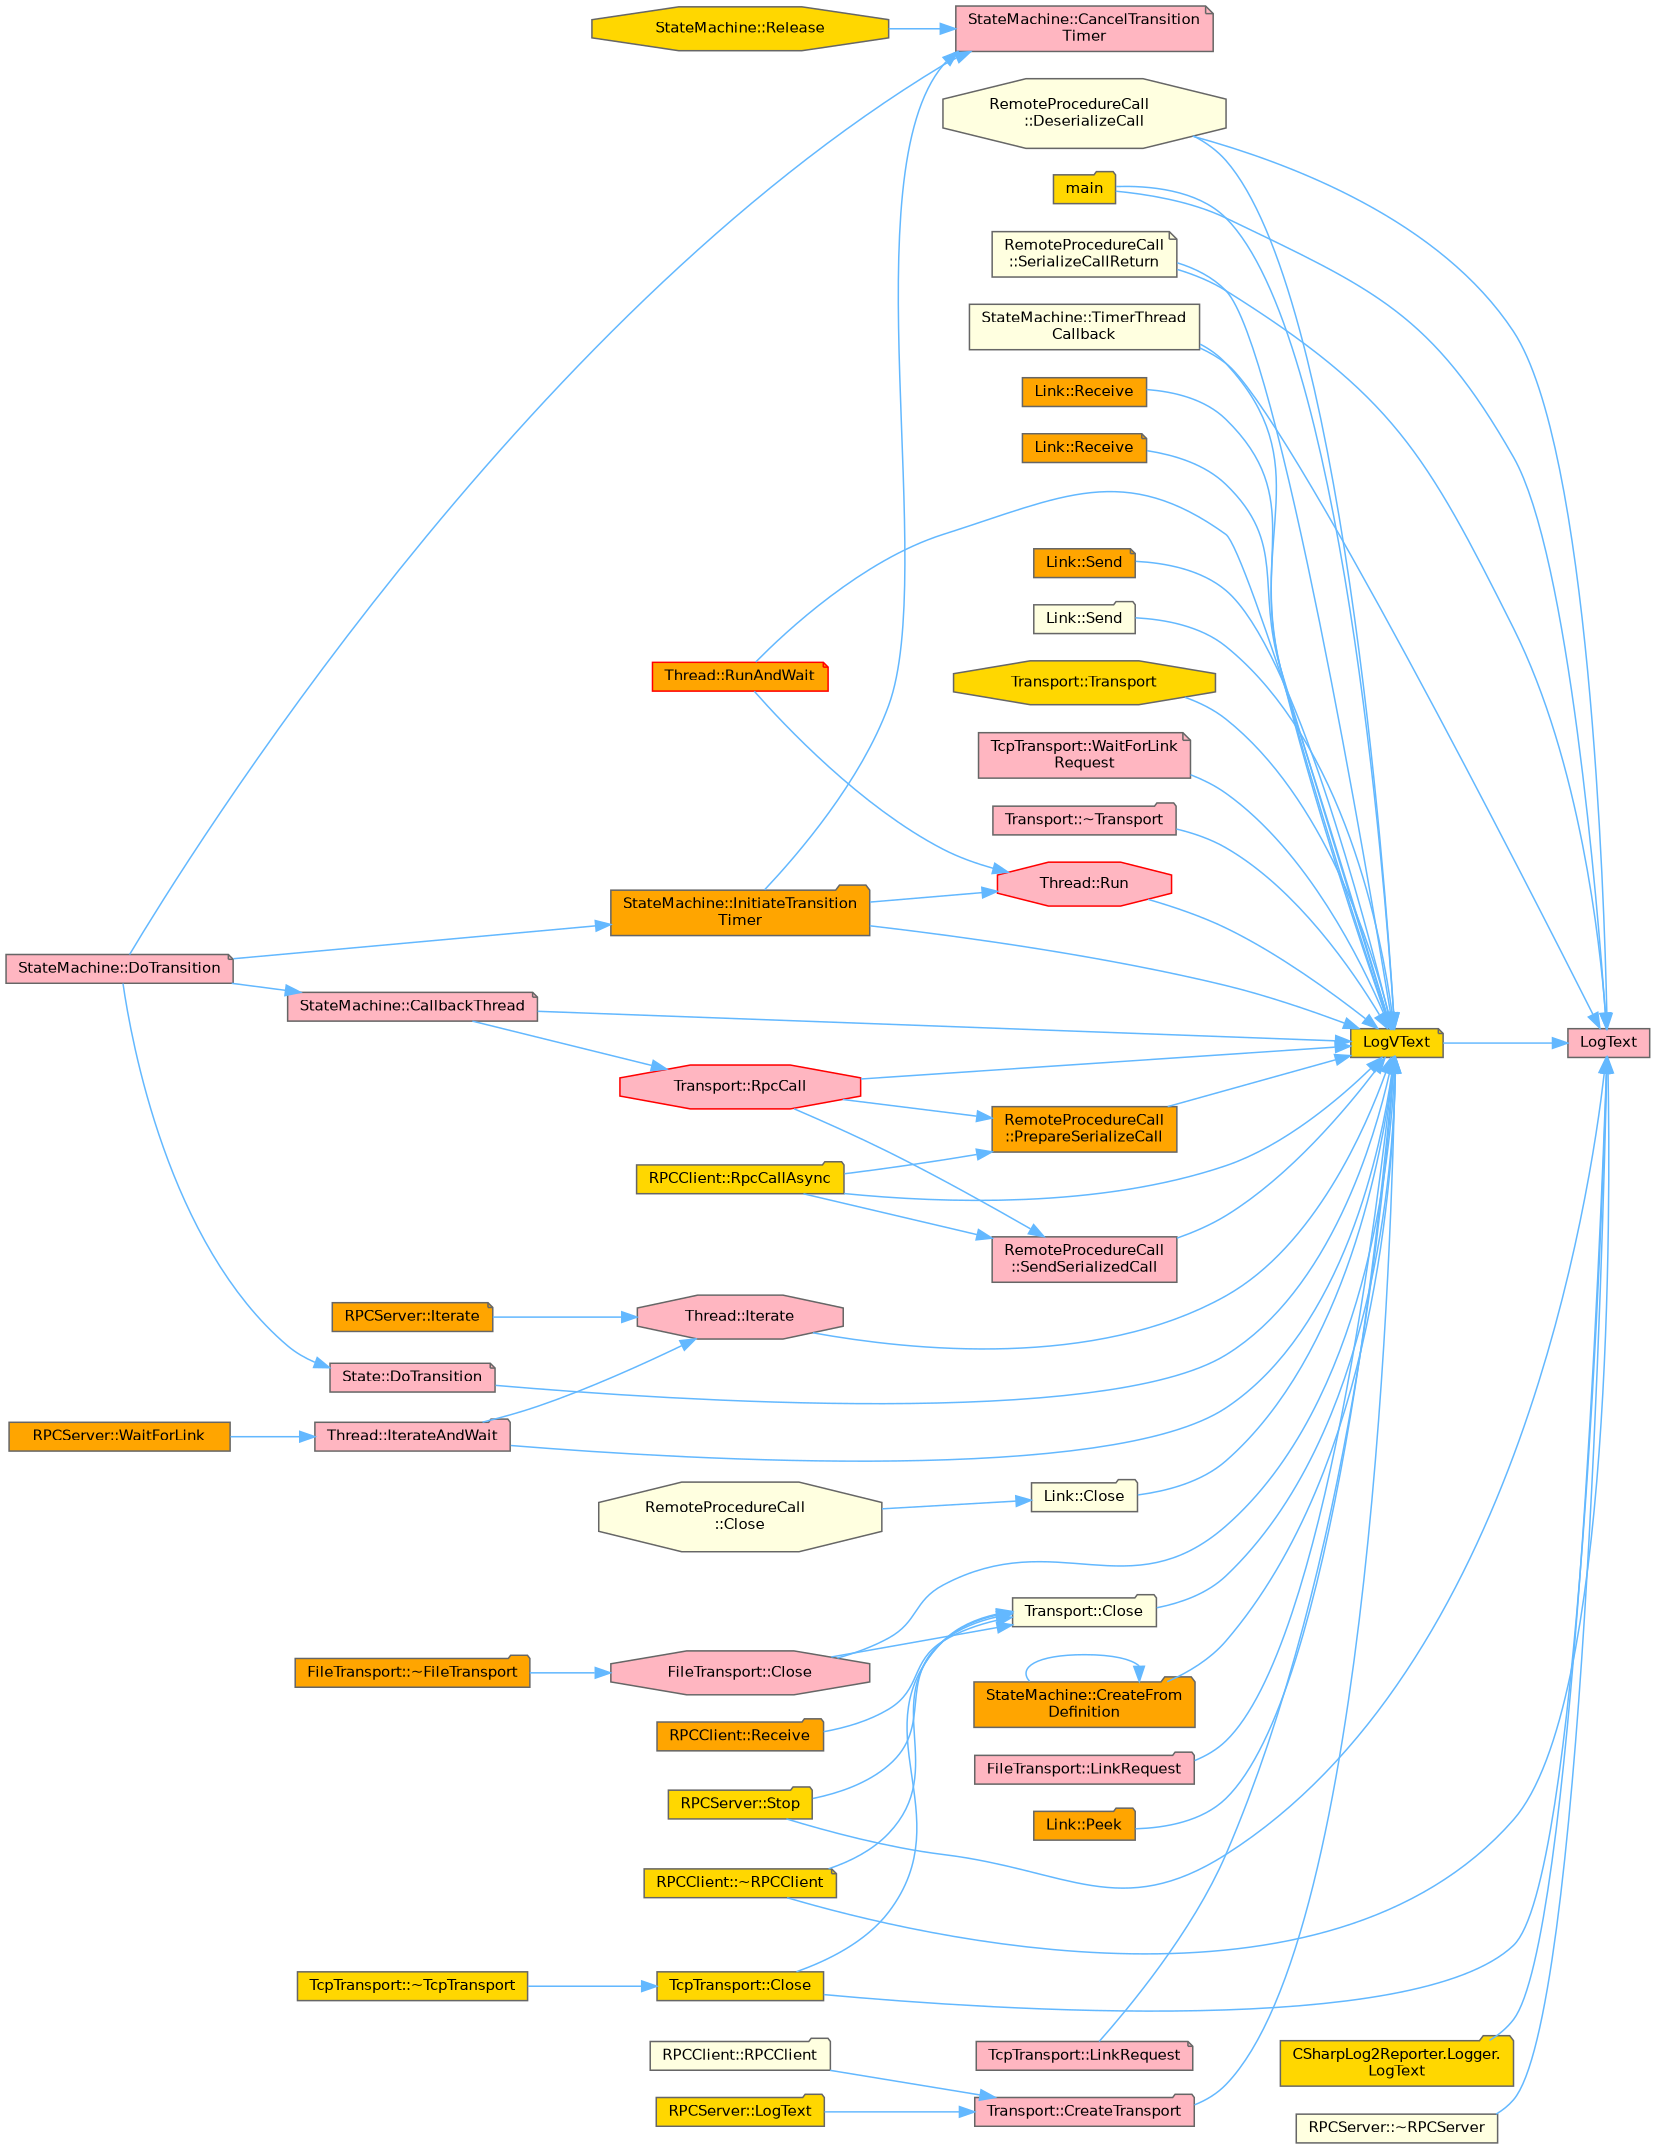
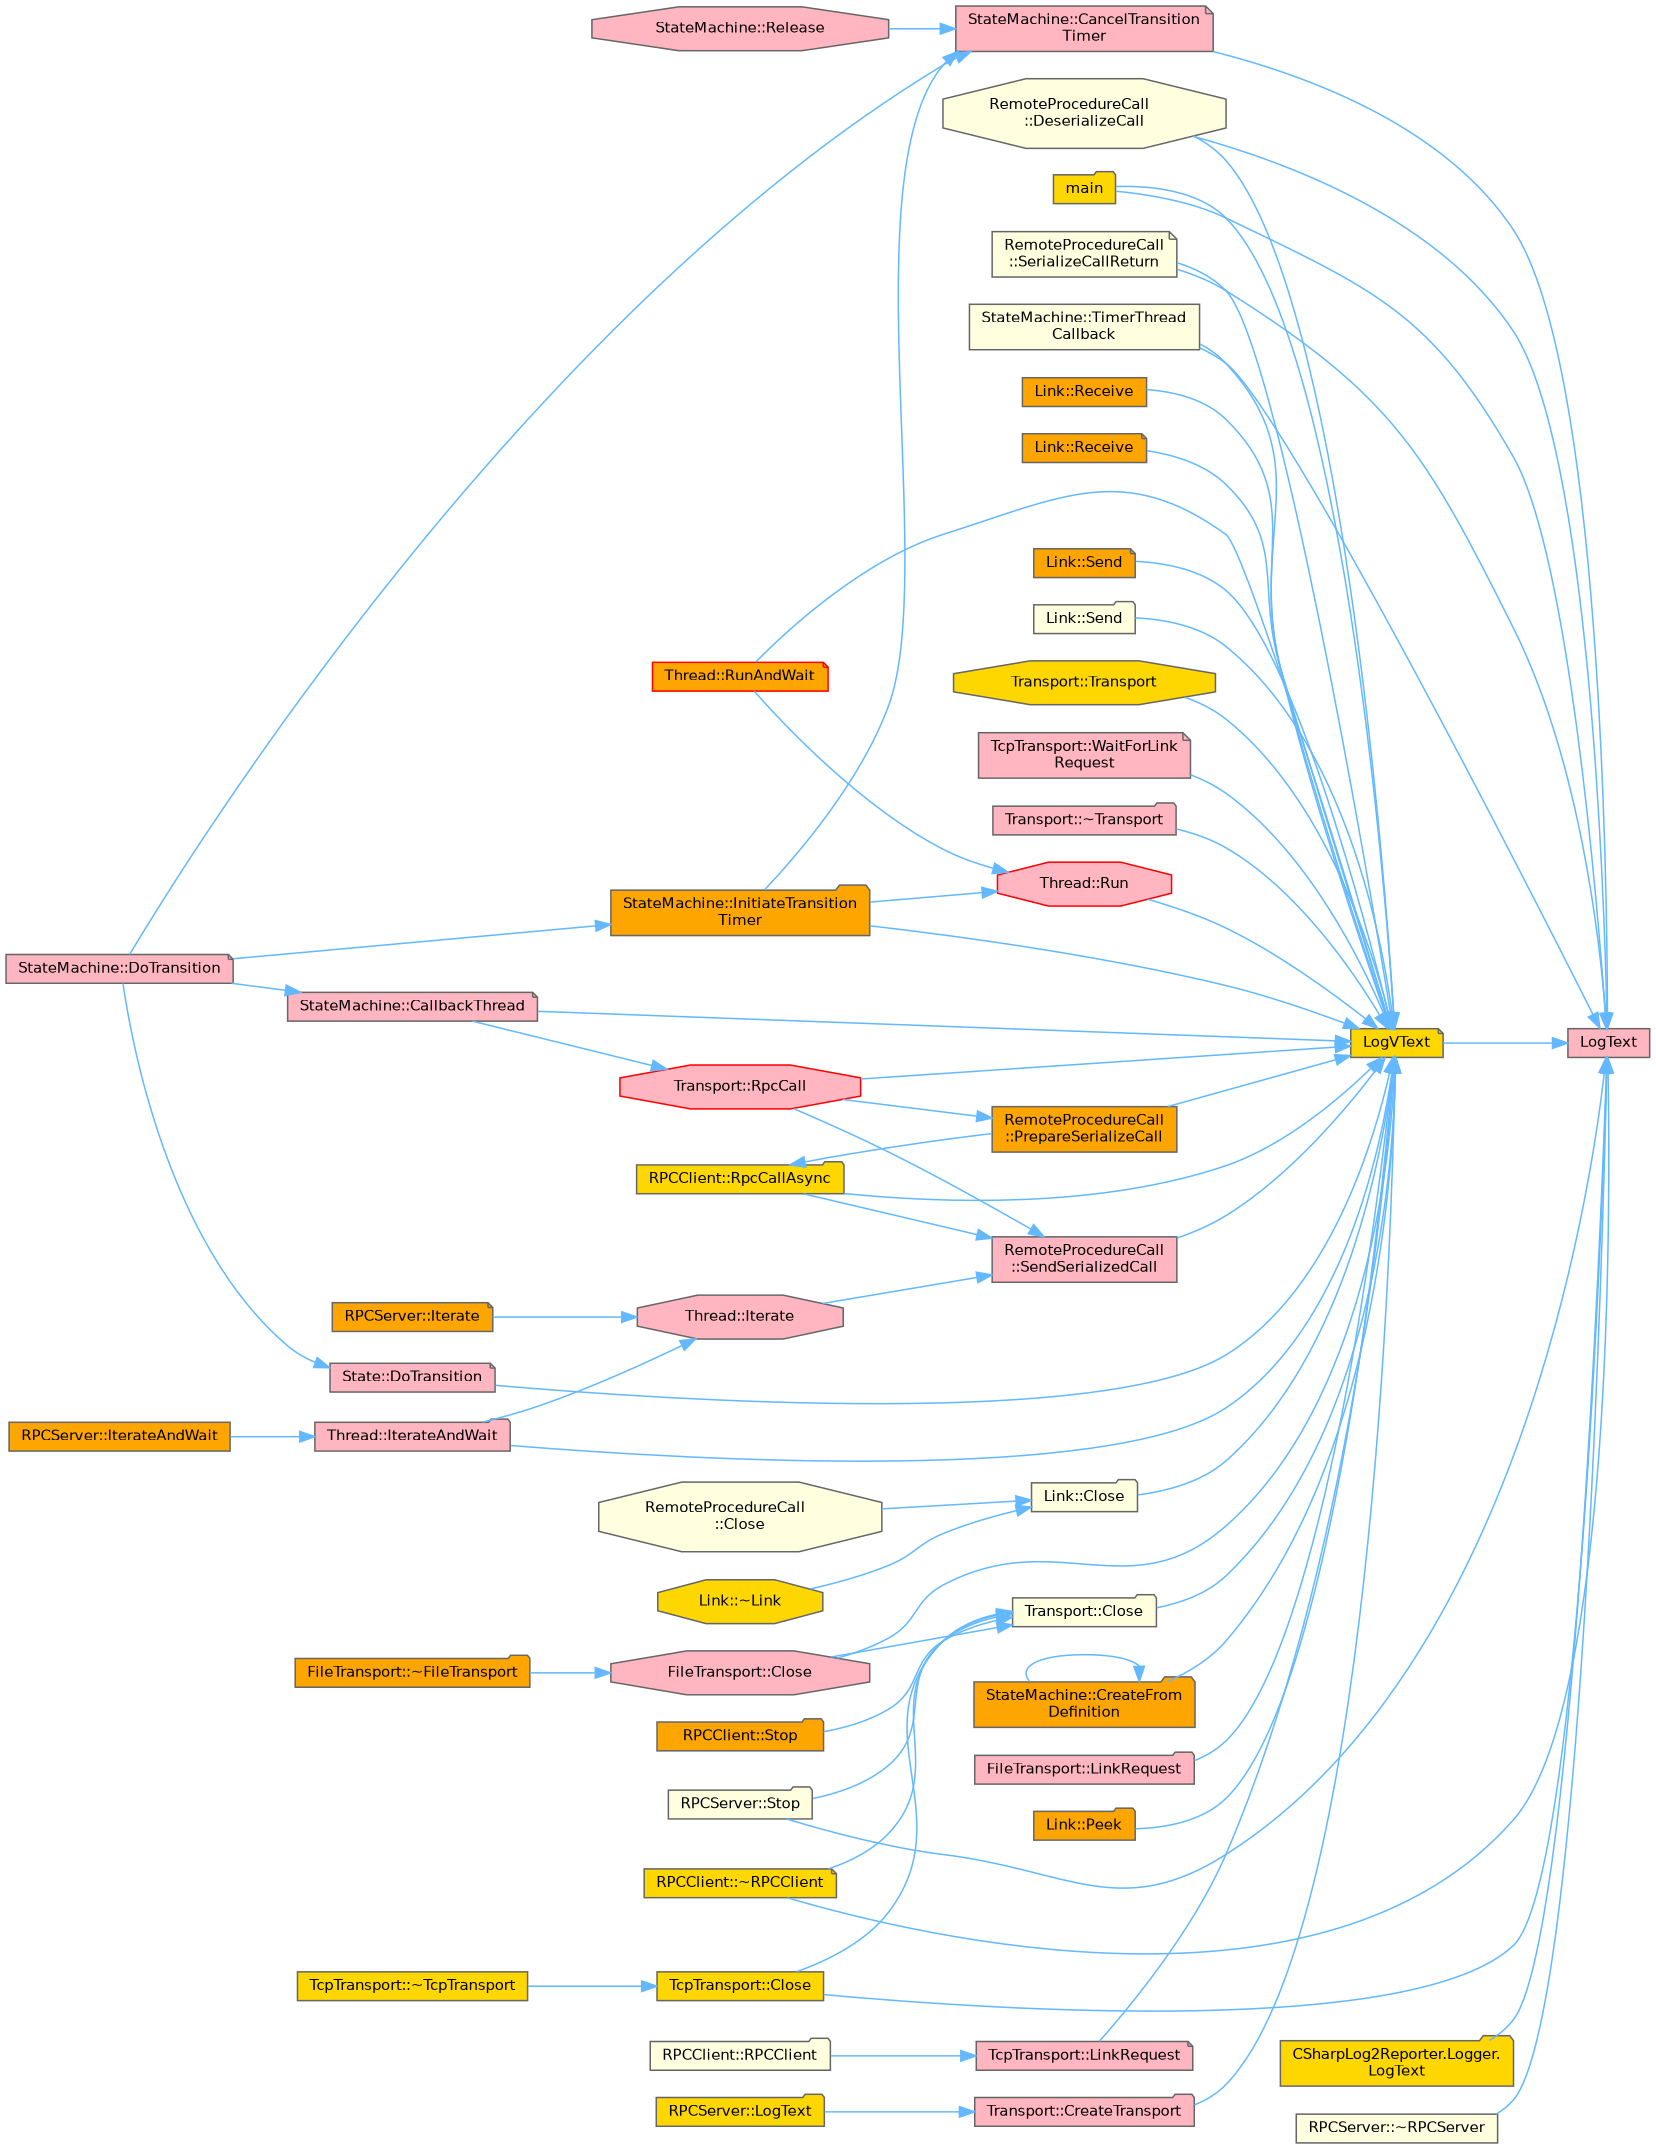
node "StateMachine::Release": fillcolor gold -> lightpink
edge "StateMachine::CancelTransition Timer" -> "LogText": added
edge "RPCClient::RpcCallAsync" -> "RemoteProcedureCall ::PrepareSerializeCall": reversed
edge "Thread::Iterate" -> "LogVText": now "Thread::Iterate" -> "RemoteProcedureCall ::SendSerializedCall"
node "RPCServer::WaitForLink": label "RPCServer::WaitForLink" -> "RPCServer::IterateAndWait"
node "Link::~Link": added
node "RPCClient::Receive": label "RPCClient::Receive" -> "RPCClient::Stop"
node "RPCServer::Stop": fillcolor gold -> lightyellow
edge "RPCClient::RPCClient" -> "Transport::CreateTransport": now "RPCClient::RPCClient" -> "TcpTransport::LinkRequest"
